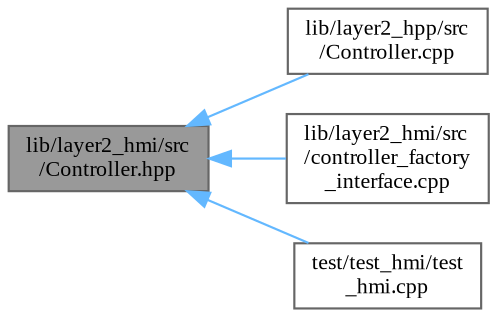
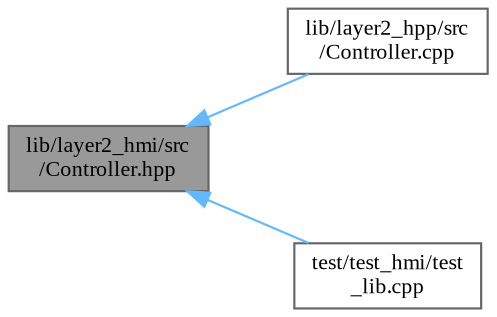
node "lib/layer2_hmi/src /controller_factory _interface.cpp": removed
node "test/test_hmi/test _hmi.cpp": label "test/test_hmi/test _hmi.cpp" -> "test/test_hmi/test _lib.cpp"
